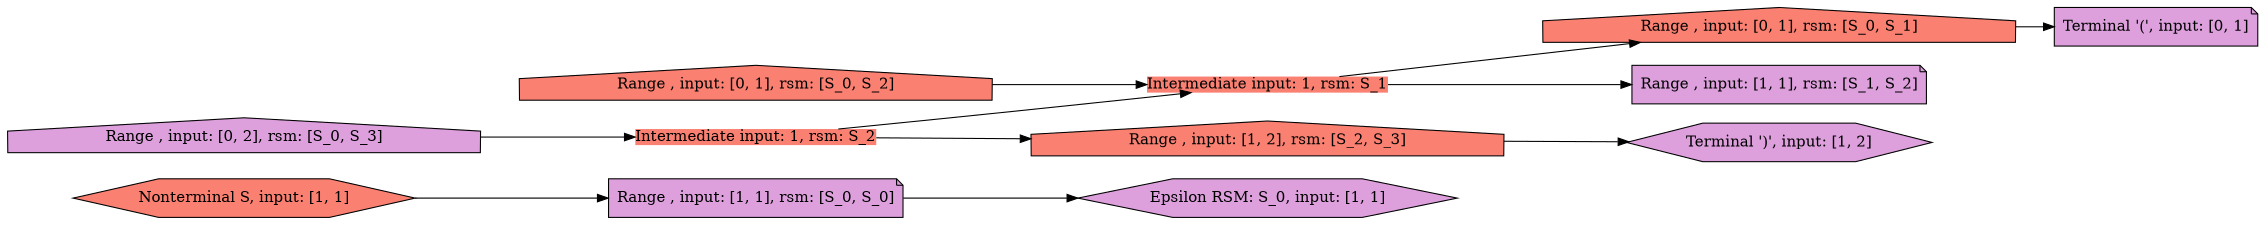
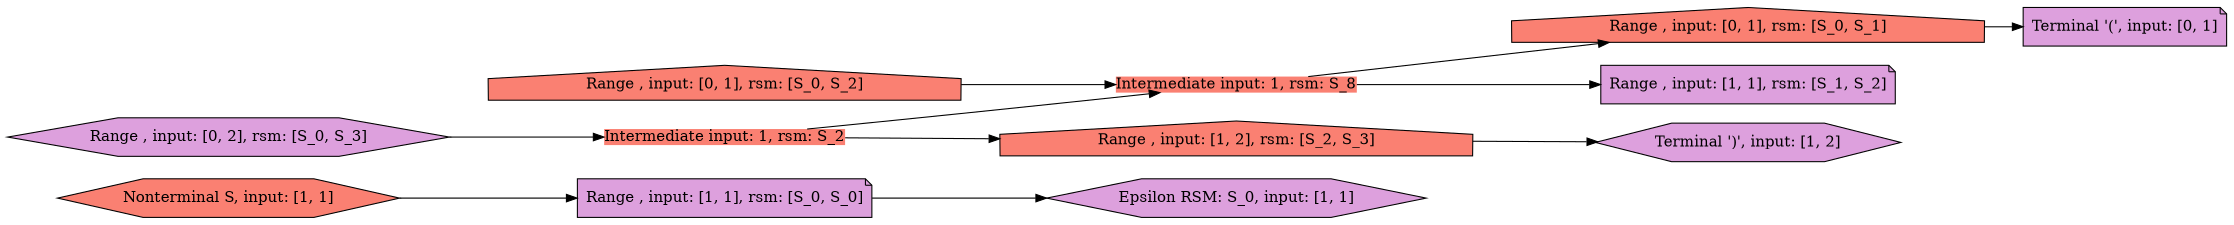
node "Intermediate input: 1, rsm: S_1": label "Intermediate input: 1, rsm: S_1" -> "Intermediate input: 1, rsm: S_8"
node "Range , input: [0, 2], rsm: [S_0, S_3]": shape house -> hexagon
